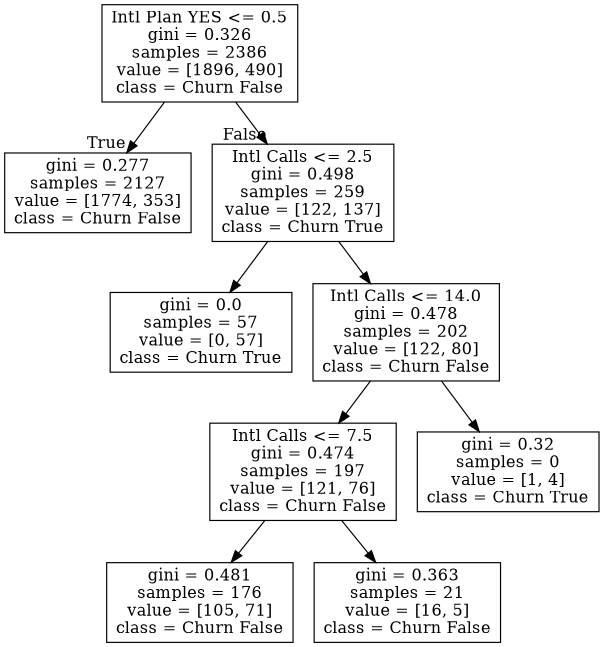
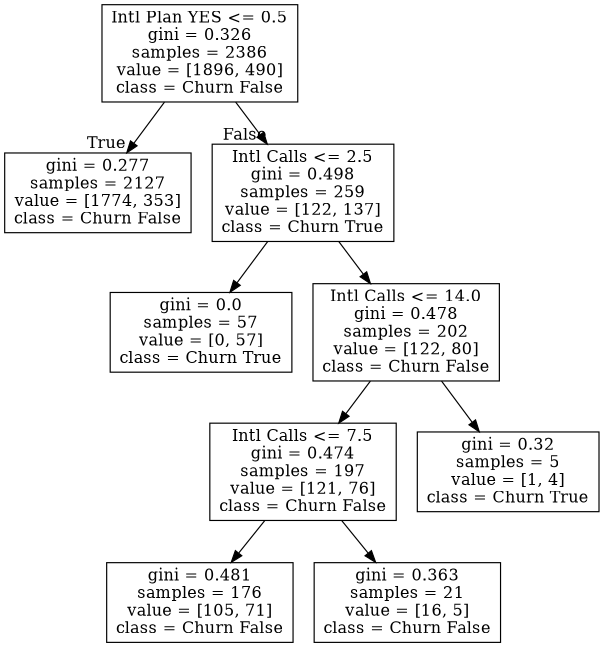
node "gini = 0.32 samples = 0 value = [1, 4] class = Churn True": label "gini = 0.32 samples = 0 value = [1, 4] class = Churn True" -> "gini = 0.32 samples = 5 value = [1, 4] class = Churn True"
